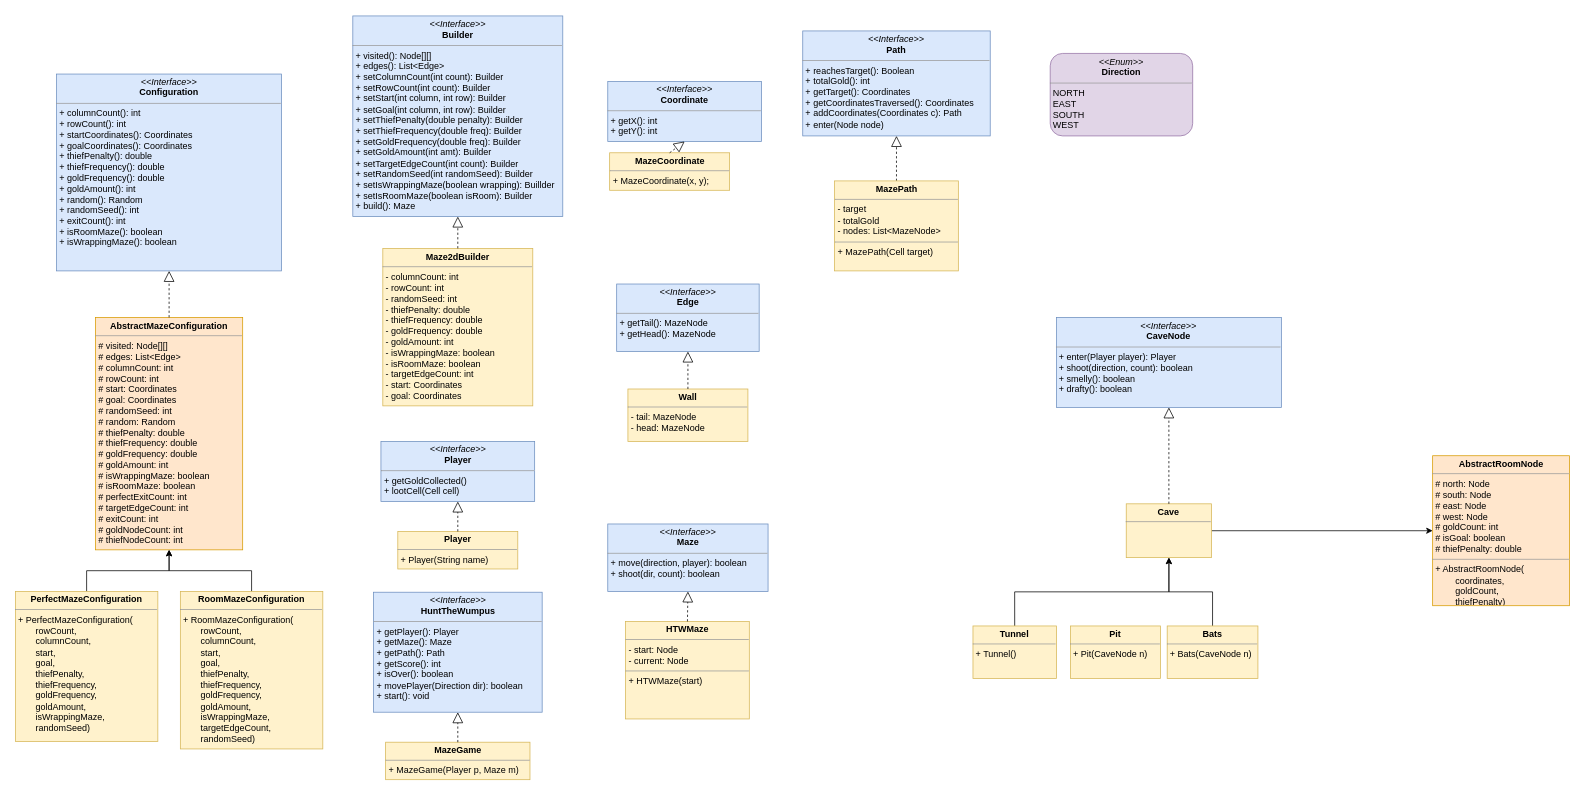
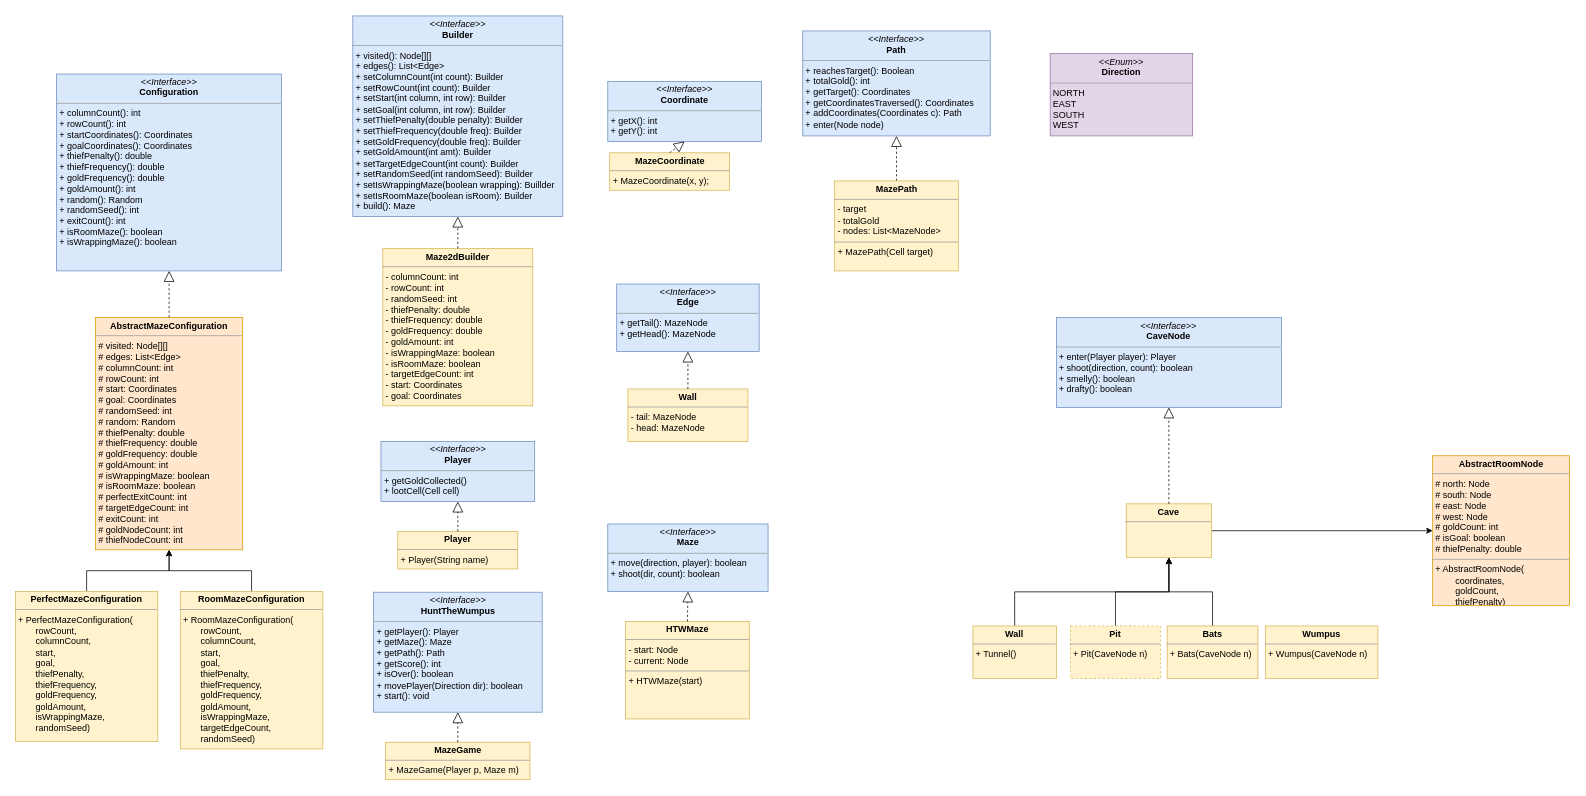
node "<<Enum>> Direction NORTH EAST SOUTH WEST": shape rounded rectangle -> rectangle
edge "Pit + Pit(CaveNode n)" -> "Cave": added
node "Tunnel + Tunnel()": label "Tunnel + Tunnel()" -> "Wall + Tunnel()"
node "Pit + Pit(CaveNode n)": style solid -> dashed
node "Wumpus + Wumpus(CaveNode n)": added
